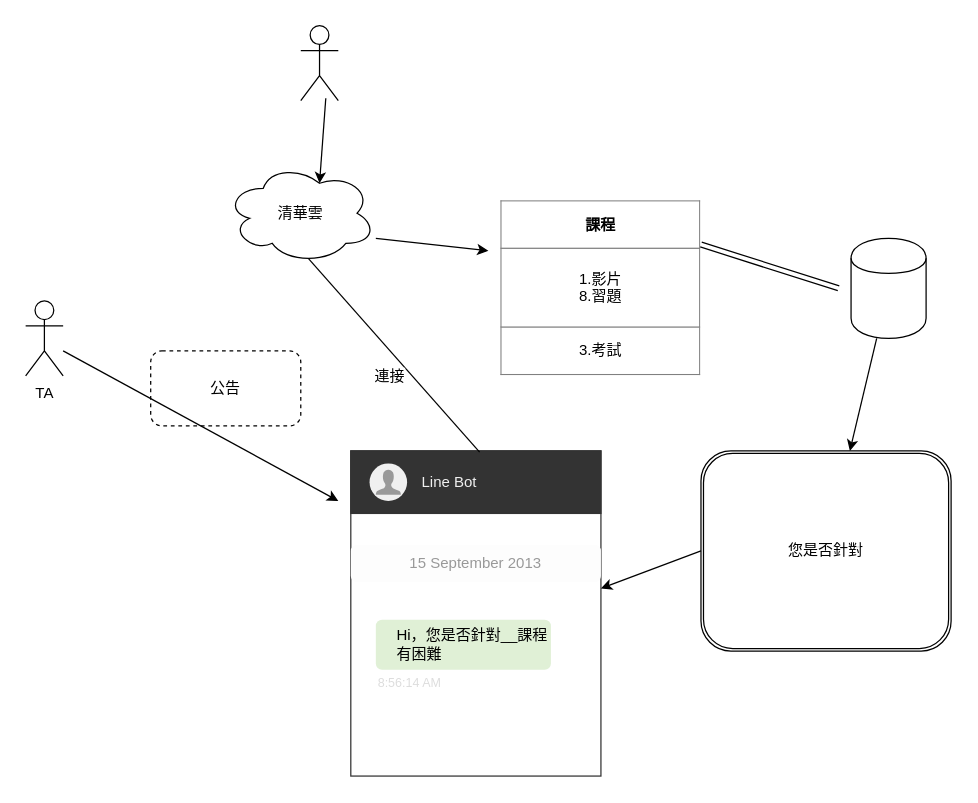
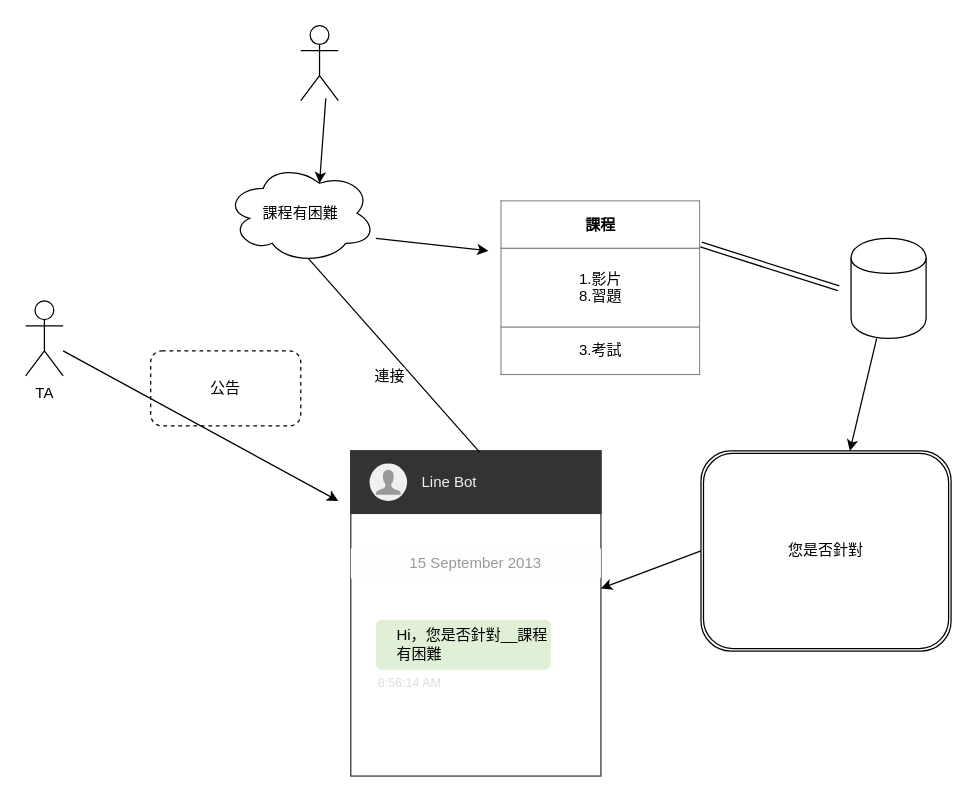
node "清華雲": label "清華雲" -> "課程有困難"
